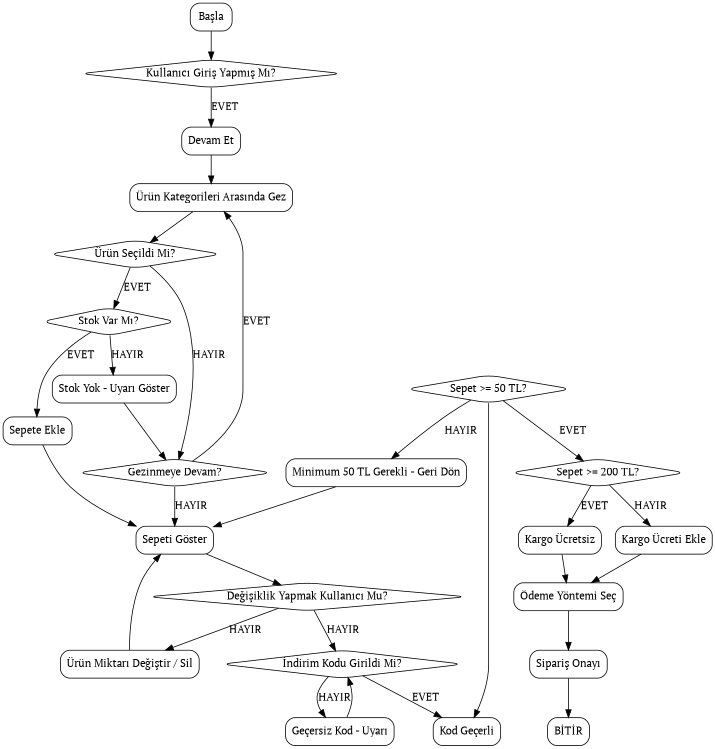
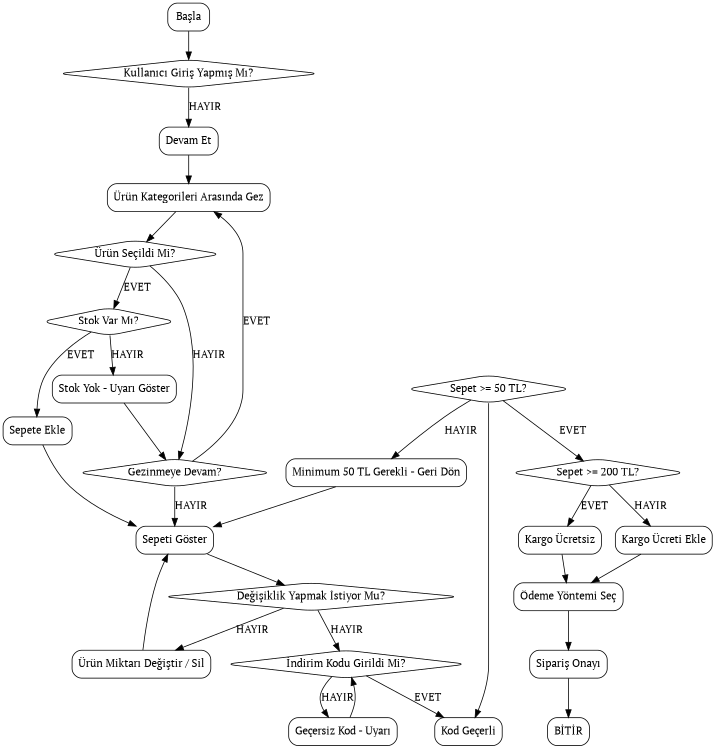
edge "Kullanıcı Giriş Yapmış Mı?" -> "Devam Et": label "EVET" -> "HAYIR"
node "Değişiklik Yapmak Kullanıcı Mu?": label "Değişiklik Yapmak Kullanıcı Mu?" -> "Değişiklik Yapmak İstiyor Mu?"
